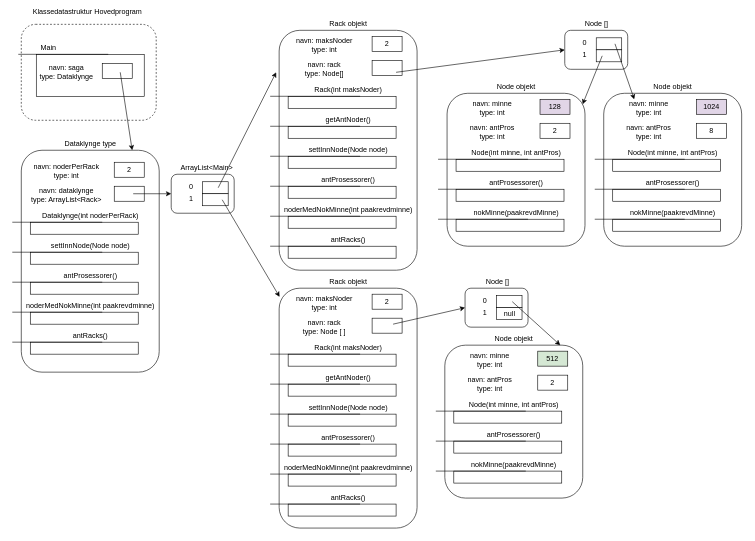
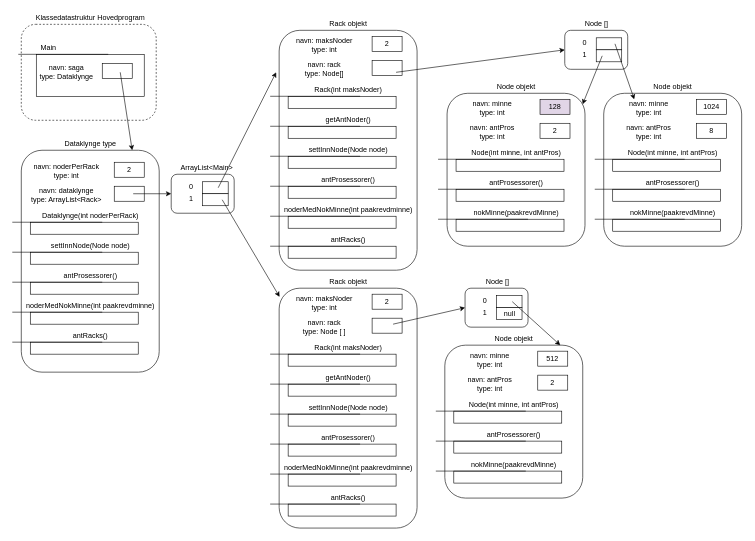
node "Klassedatastruktur Hovedprogram": moved (87, 12) -> (90, 18)
node "1024": fillcolor #e1d5e7 -> #ffffff
node "512": fillcolor #d5e8d4 -> #ffffff
